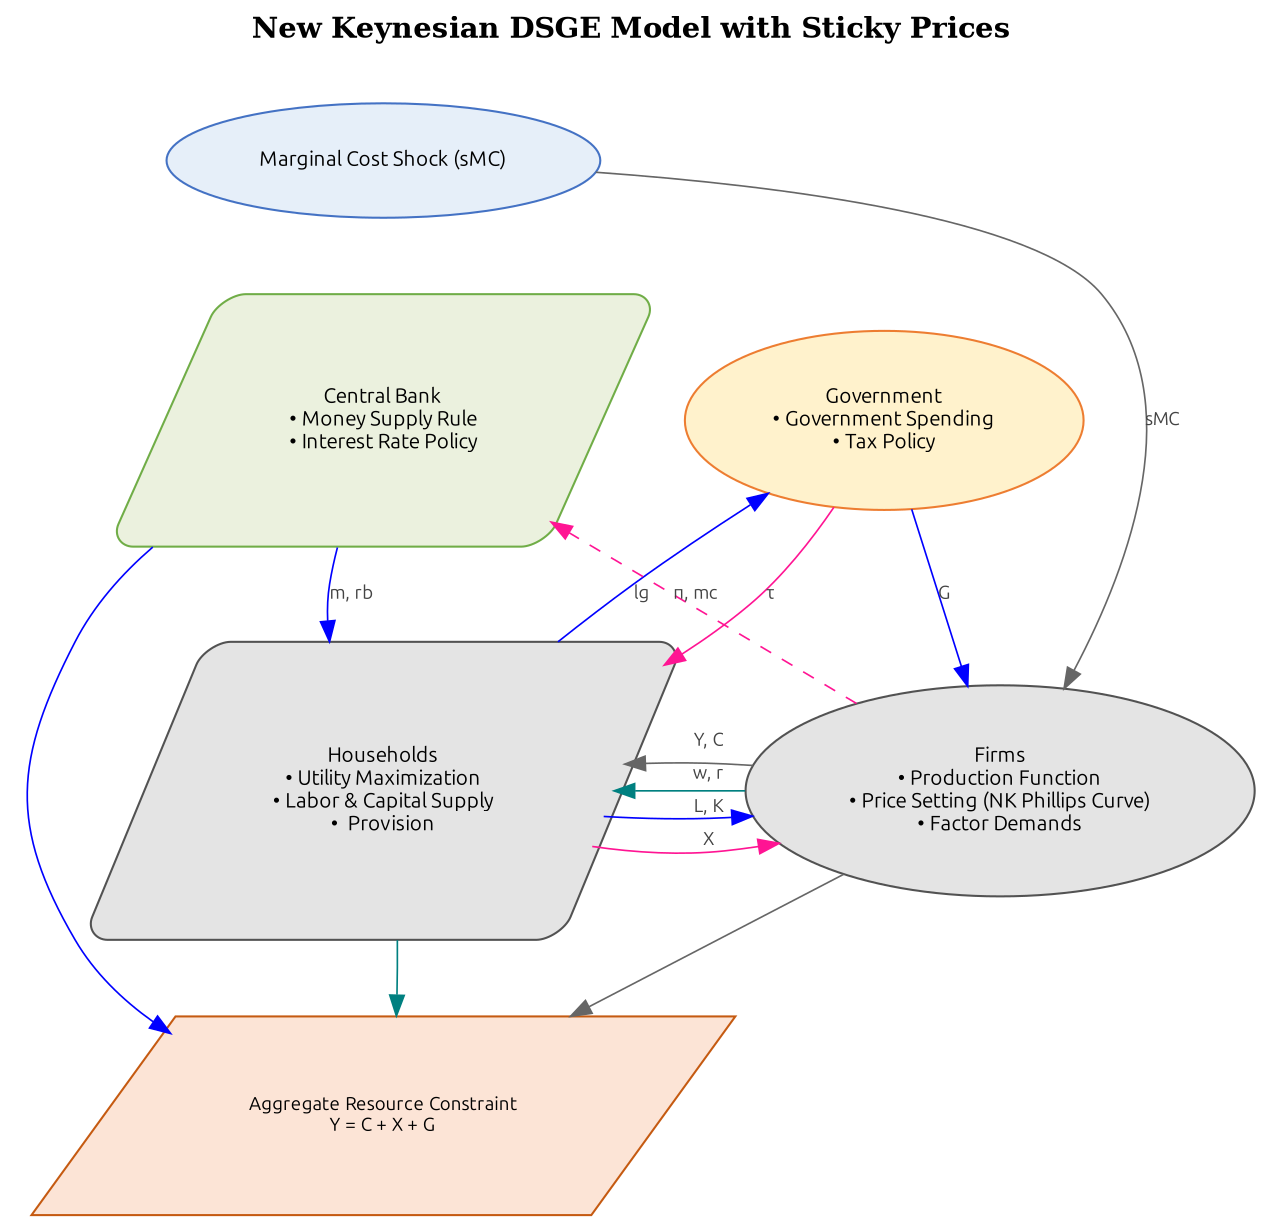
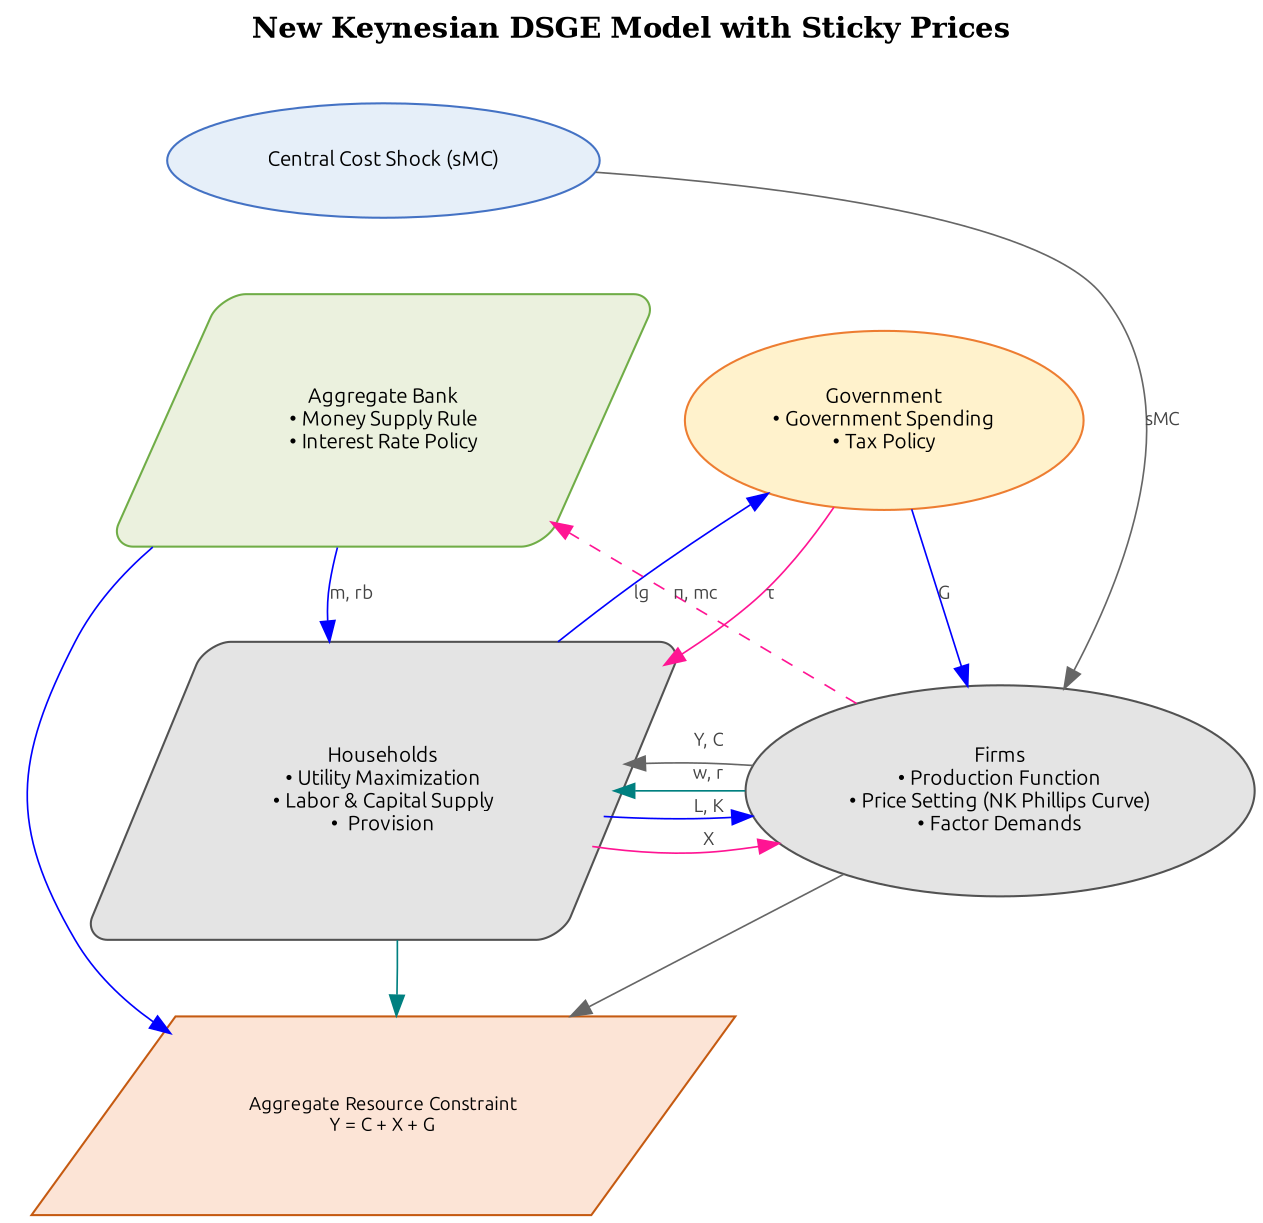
node "Marginal Cost Shock (sMC)": label "Marginal Cost Shock (sMC)" -> "Central Cost Shock (sMC)"
node "Central Bank • Money Supply Rule • Interest Rate Policy": label "Central Bank • Money Supply Rule • Interest Rate Policy" -> "Aggregate Bank • Money Supply Rule • Interest Rate Policy"
